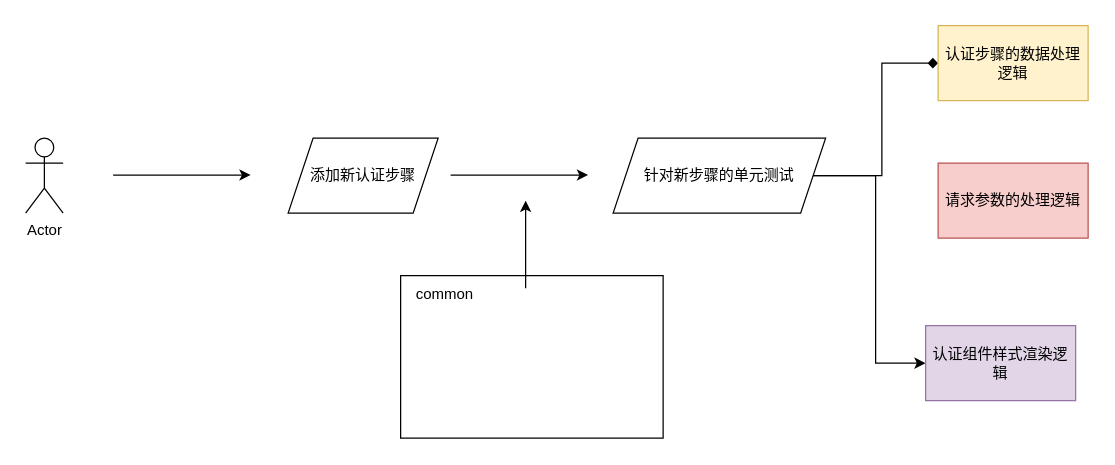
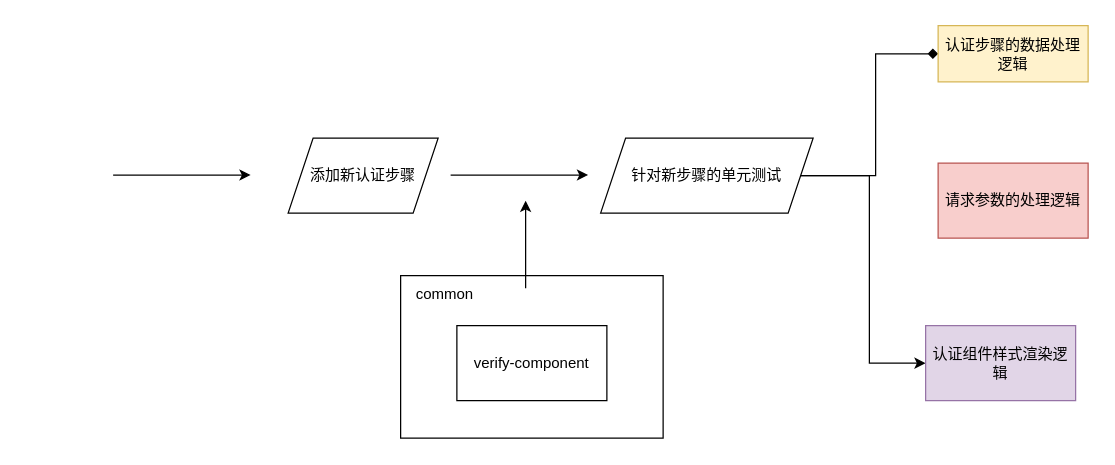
node "认证步骤的数据处理逻辑": size 150x75 -> 150x56
node "Actor": removed
node "针对新步骤的单元测试": moved (719, 176) -> (707, 176)
node "verify-component": added
